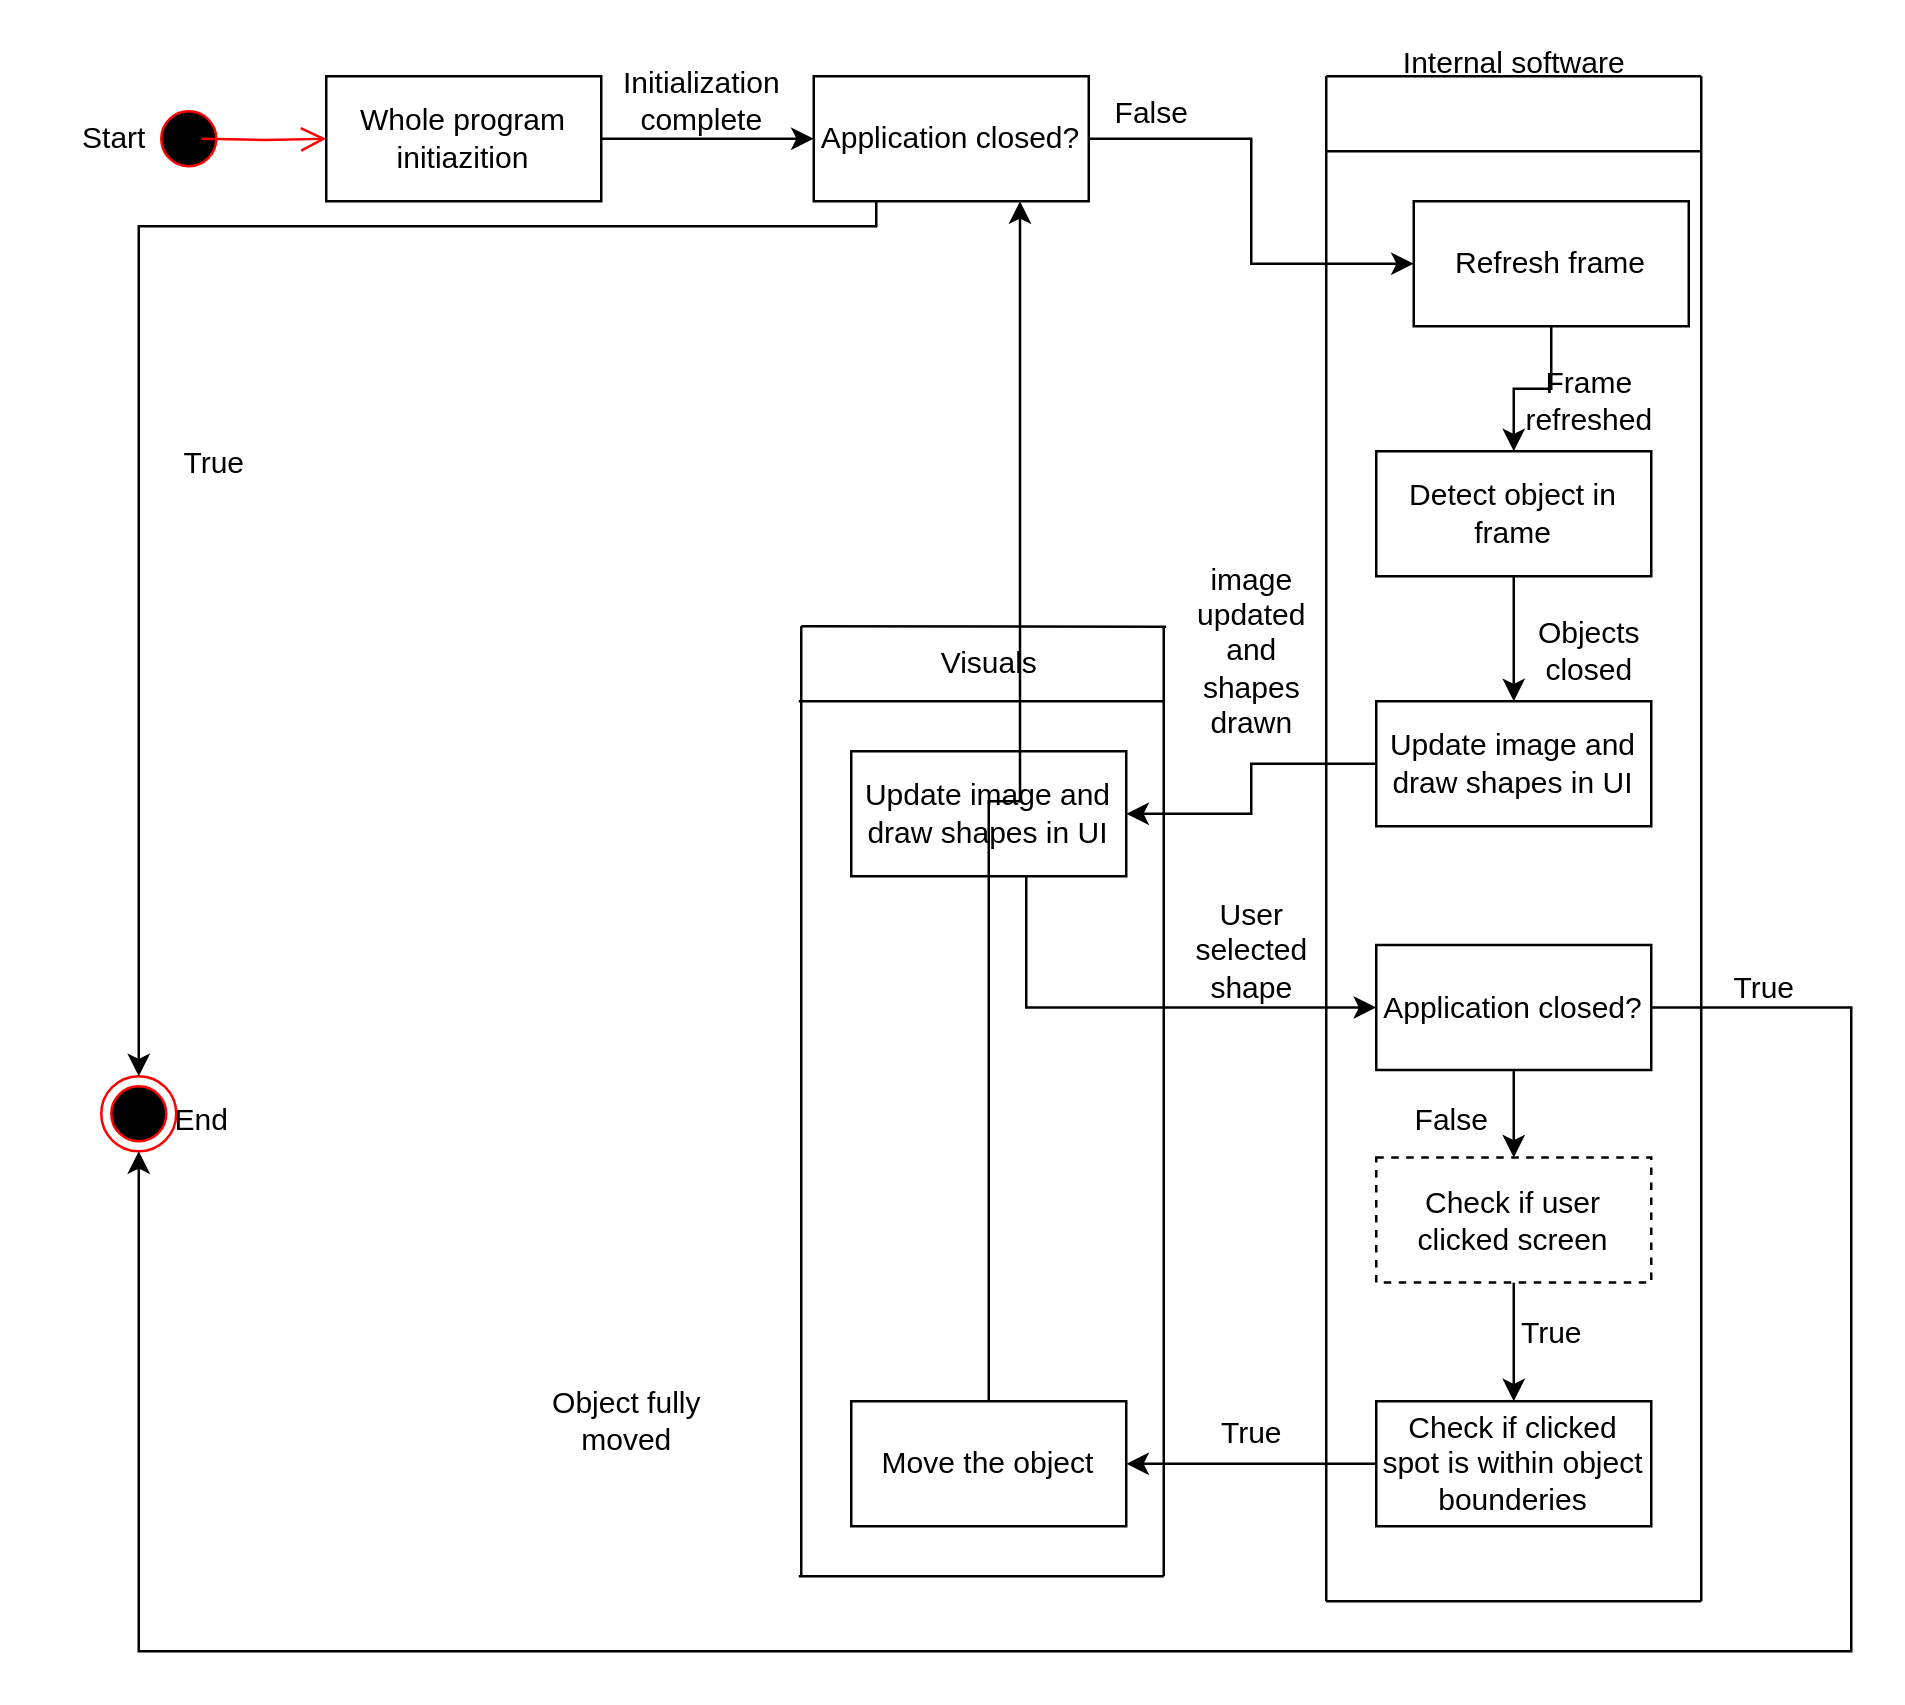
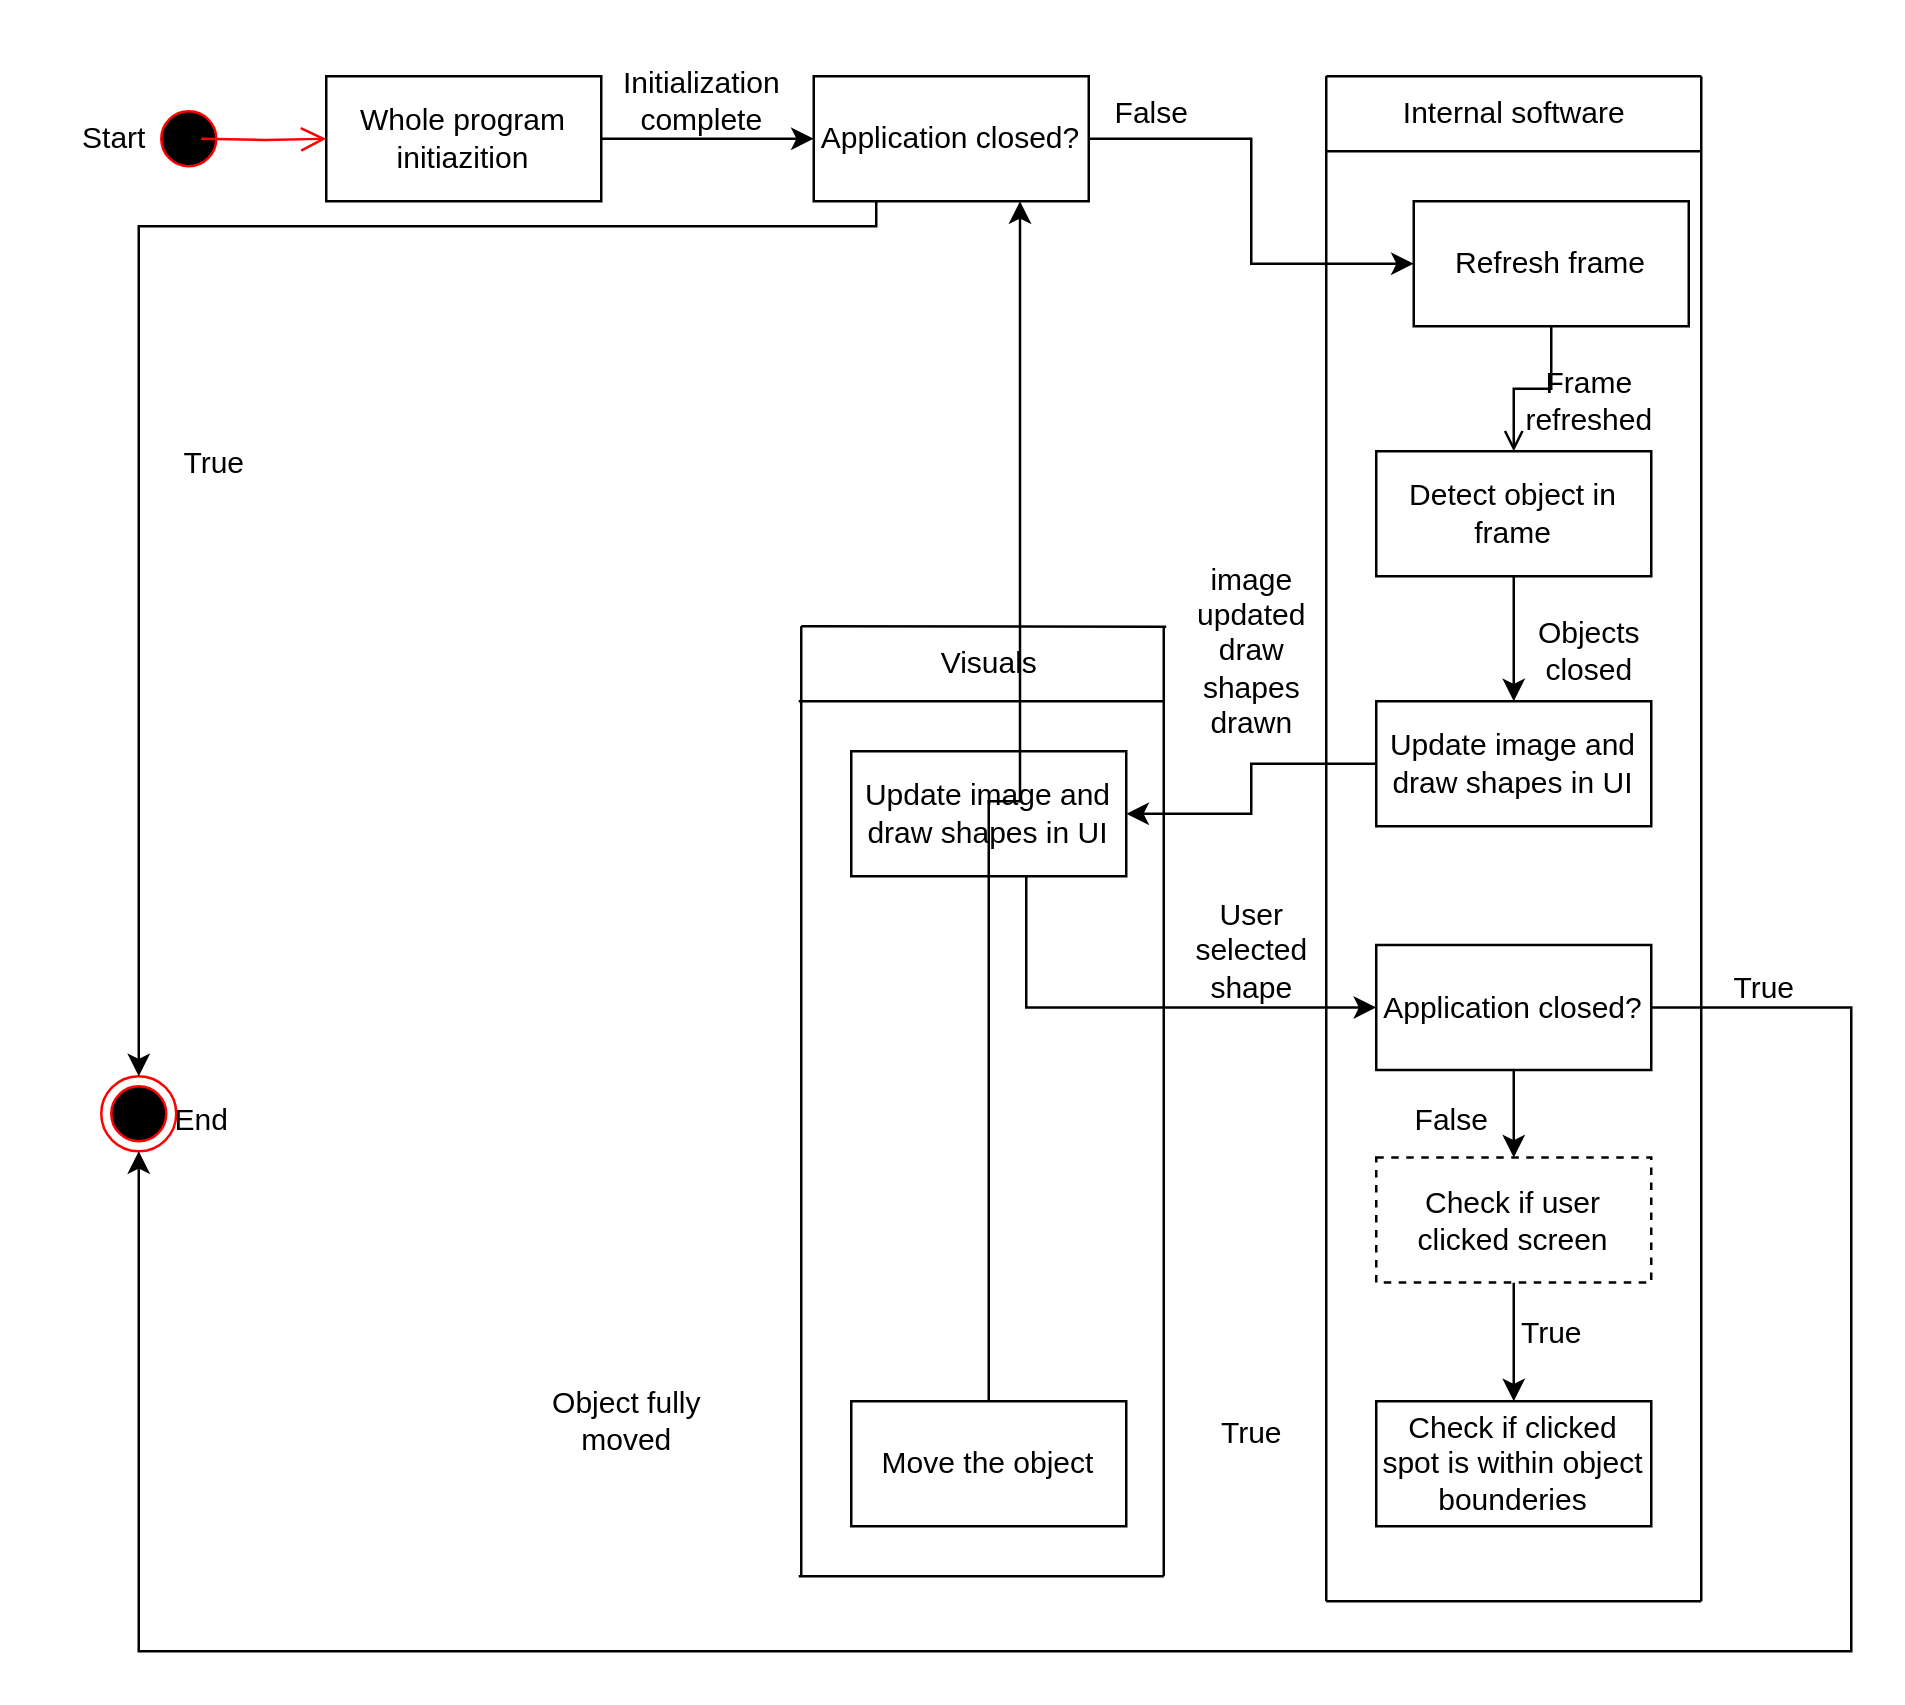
node "Internal software": moved (1514, 64) -> (1514, 114)
edge "Refresh frame" -> "Detect object in frame": arrowhead classic -> open
node "image updated and shapes drawn": label "image updated and shapes drawn" -> "image updated draw shapes drawn"
edge "Check if clicked spot is within object bounderies" -> "Move the object": removed
